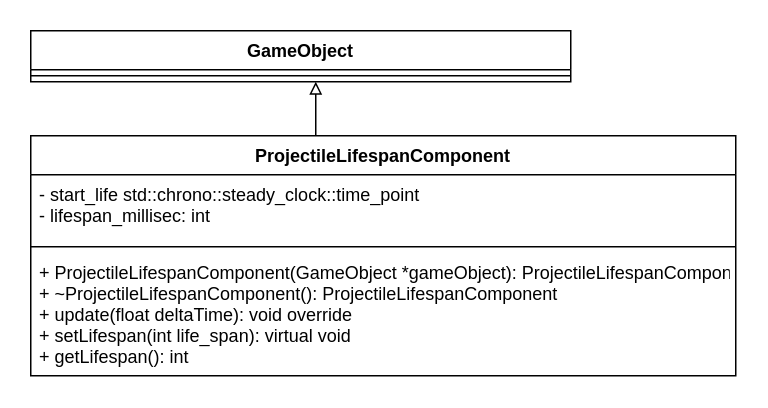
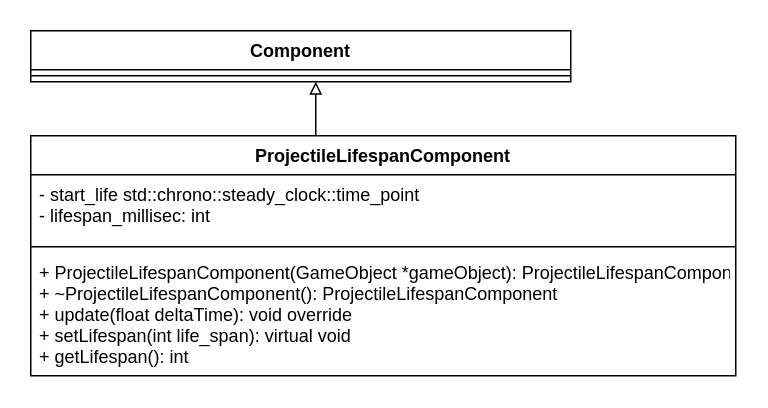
node "GameObject": label "GameObject" -> "Component"
